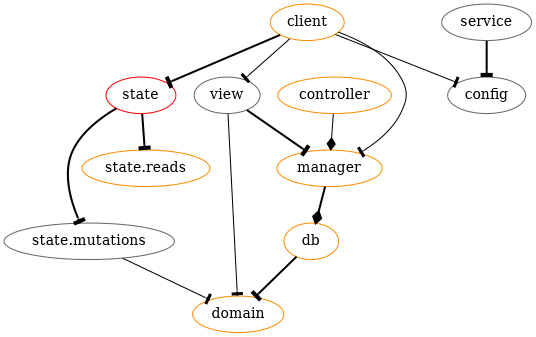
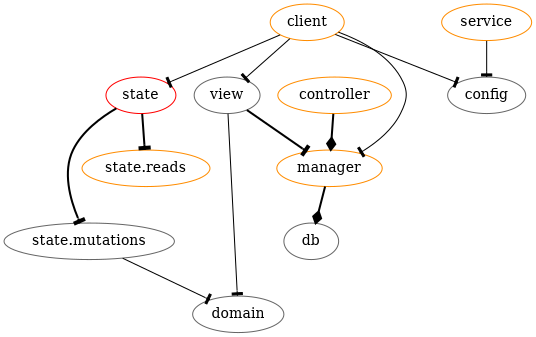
node "service": color gray40 -> darkorange
edge "service" -> "config": style bold -> solid
edge "client" -> "state": style bold -> solid
edge "controller" -> "manager": style solid -> bold
node "db": color darkorange -> gray40
edge "db" -> "domain": removed
node "domain": color darkorange -> gray40
